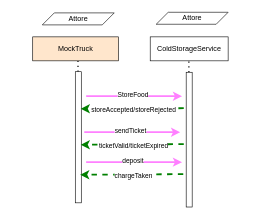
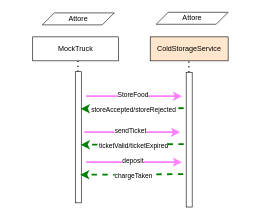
node "MockTruck": fillcolor #ffe6cc -> #ffffff
node "ColdStorageService": fillcolor #ffffff -> #ffe6cc
